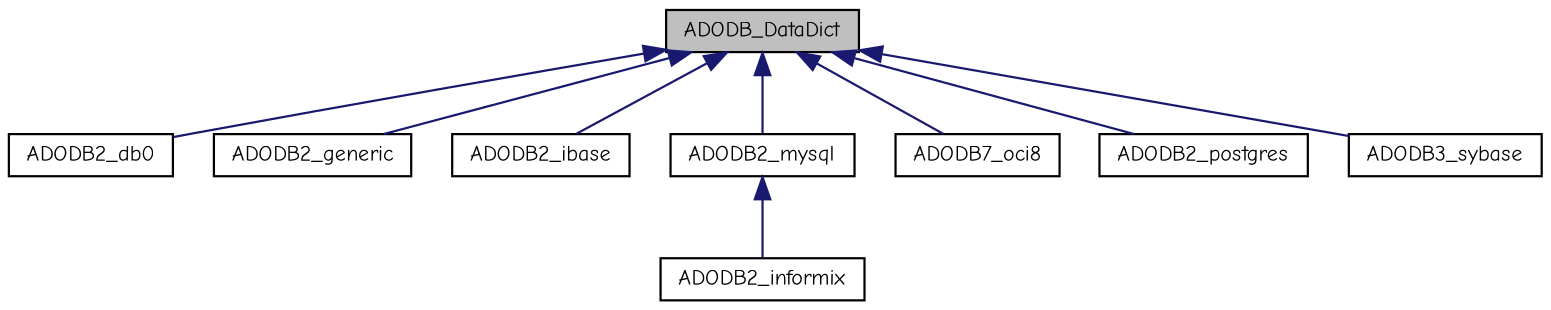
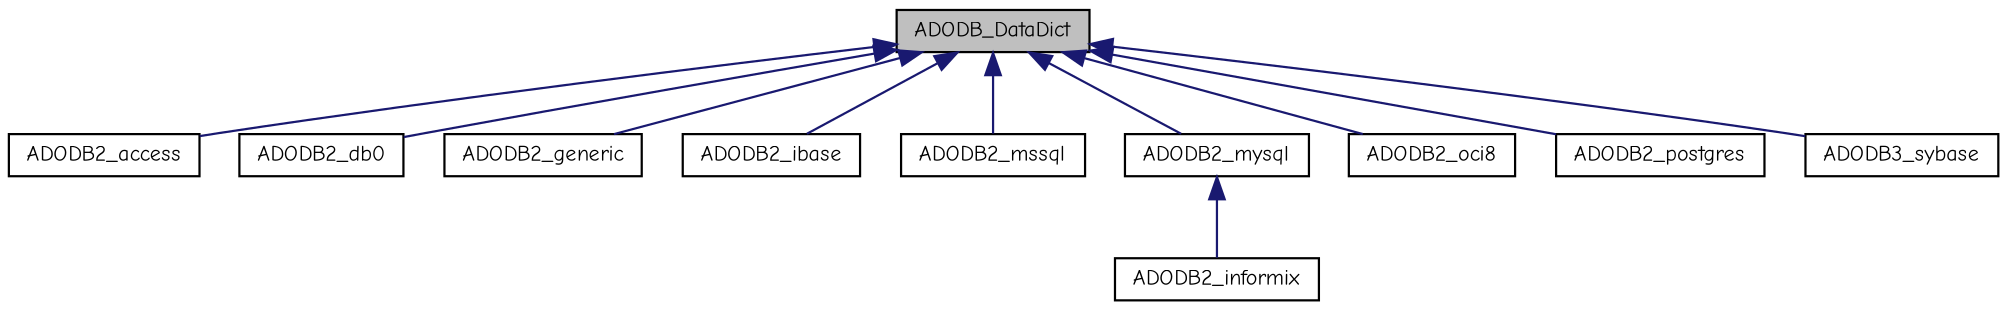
node "ADODB2_access": added
node "ADODB7_oci8": label "ADODB7_oci8" -> "ADODB2_oci8"
node "ADODB2_mssql": added
